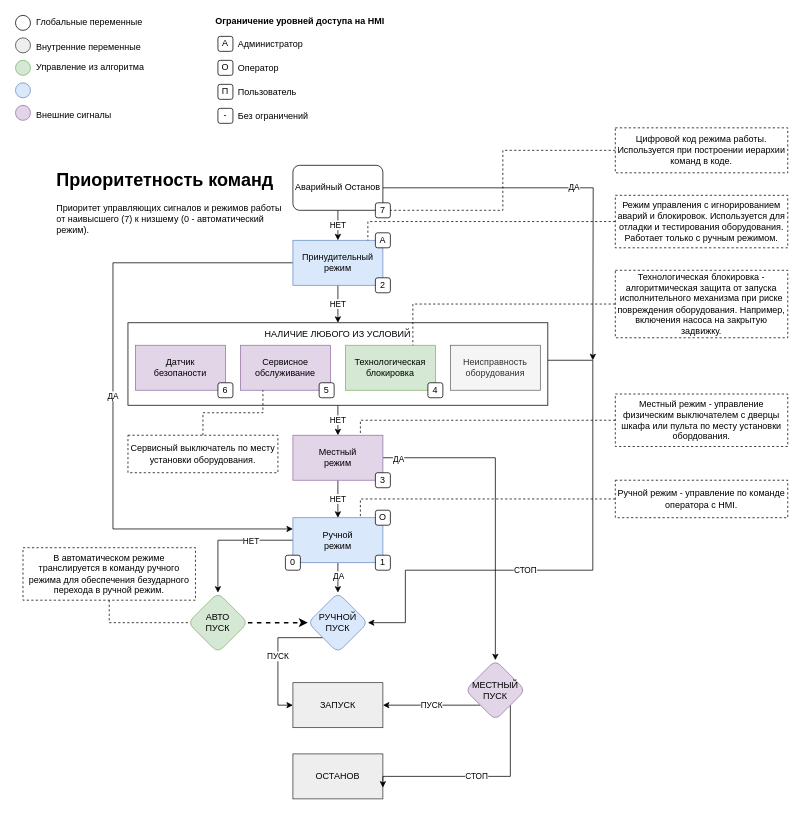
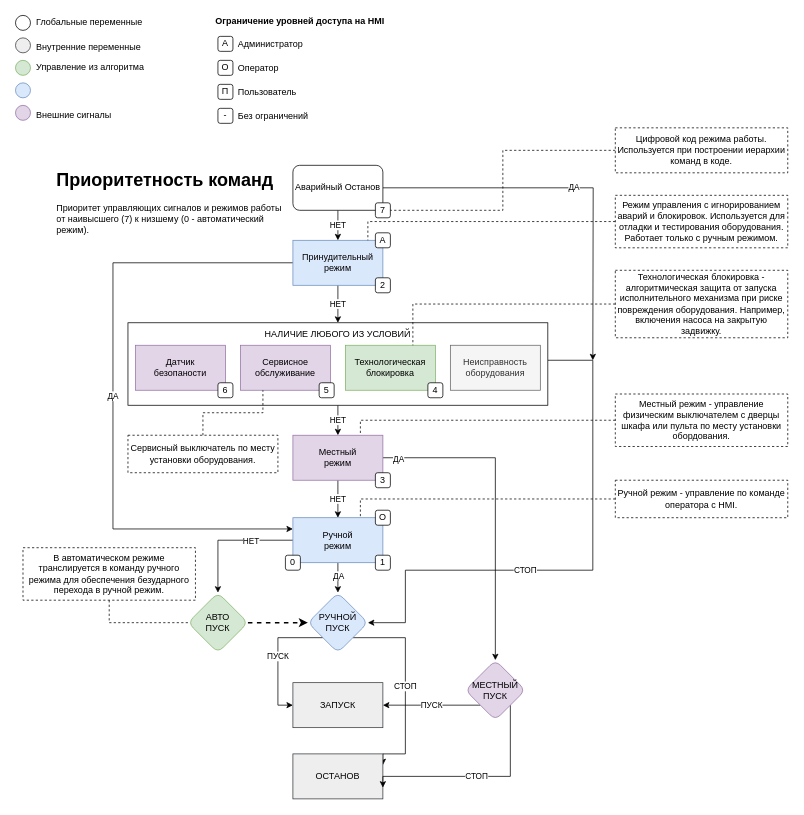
edge "РУЧНОЙ ПУСК" -> "ОСТАНОВ": added, label "СТОП"
